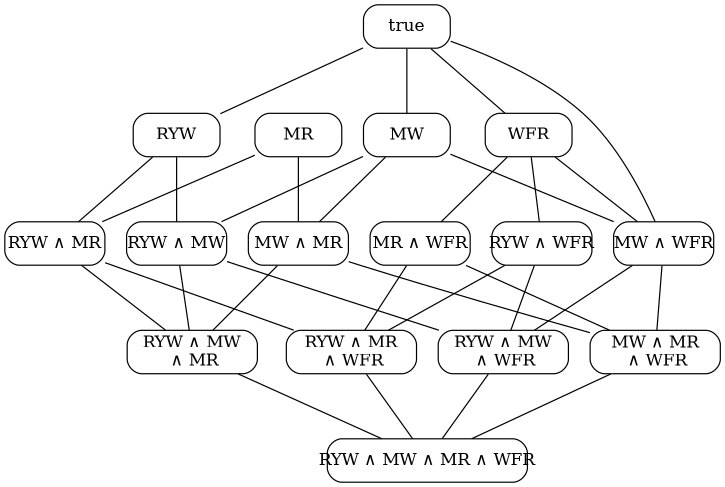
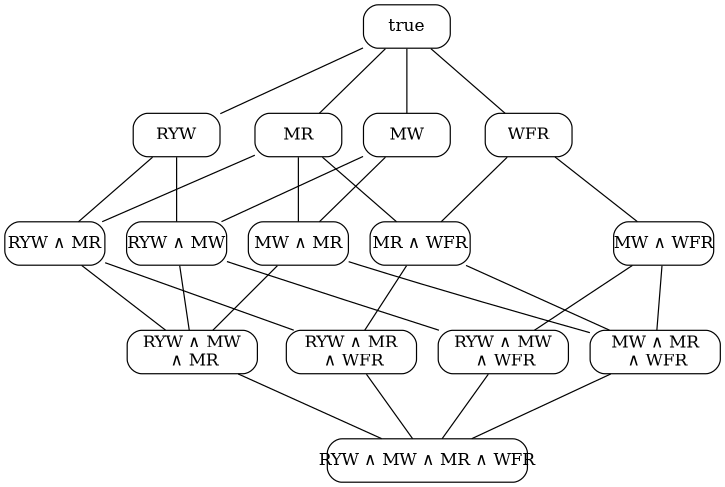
edge "true" -- "MW ∧ WFR": now "true" -- "MR"
edge "MW" -- "MW ∧ WFR": removed
edge "MR" -- "MR ∧ WFR": added
node "RYW ∧ WFR": removed
